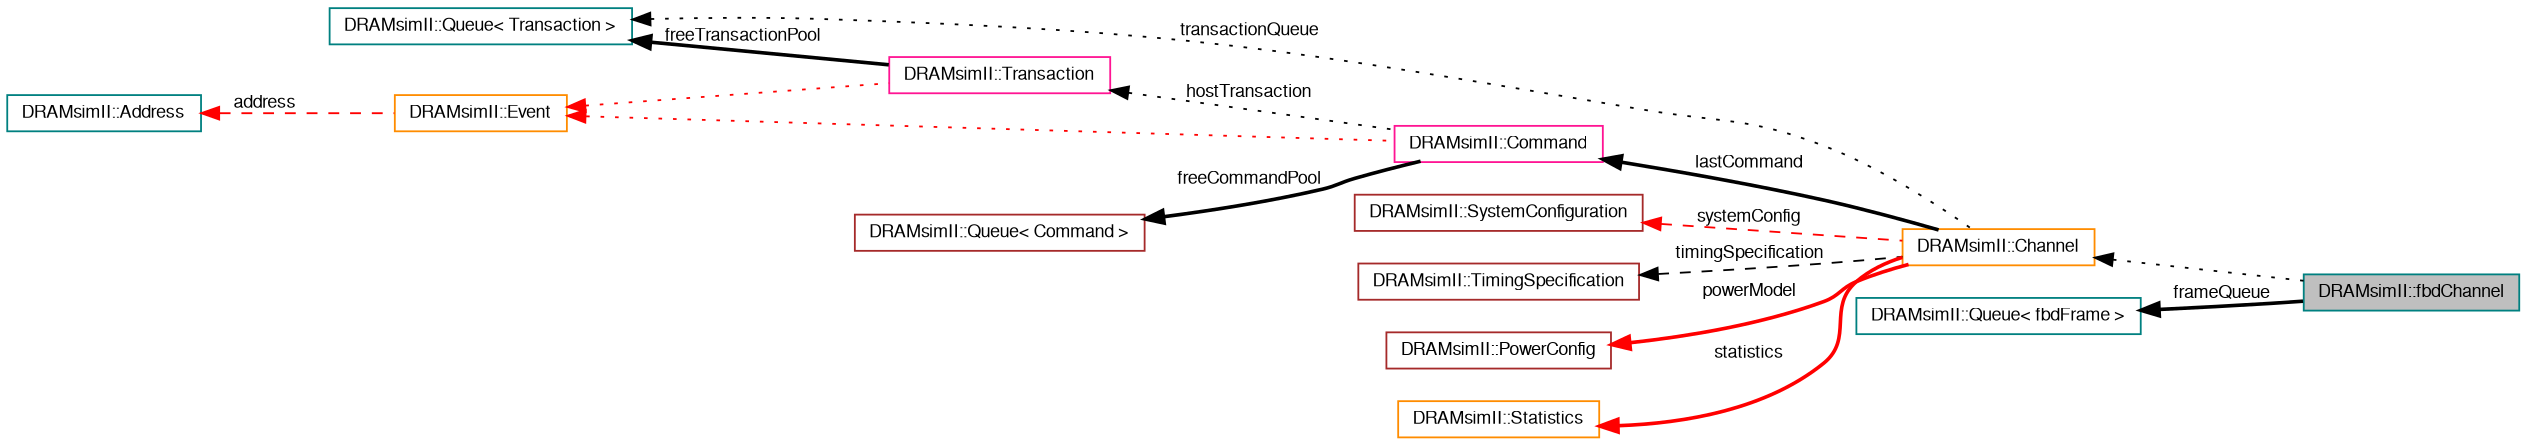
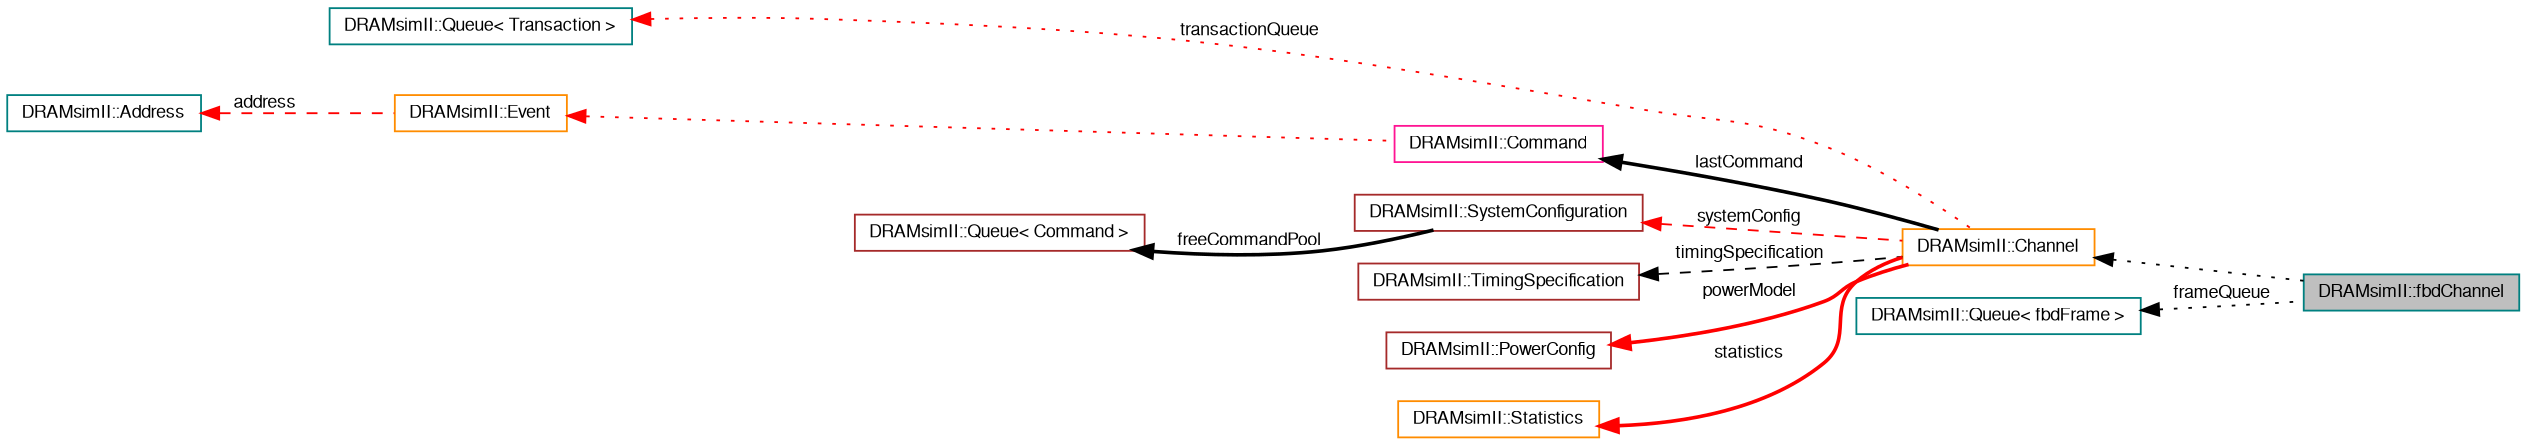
edge "DRAMsimII::Channel" -> "DRAMsimII::Queue< Transaction >": color black -> red
node "DRAMsimII::Transaction": removed
edge "DRAMsimII::Command" -> "DRAMsimII::Queue< Command >": now "DRAMsimII::SystemConfiguration" -> "DRAMsimII::Queue< Command >"
edge "DRAMsimII::fbdChannel" -> "DRAMsimII::Queue< fbdFrame >": style bold -> dotted
